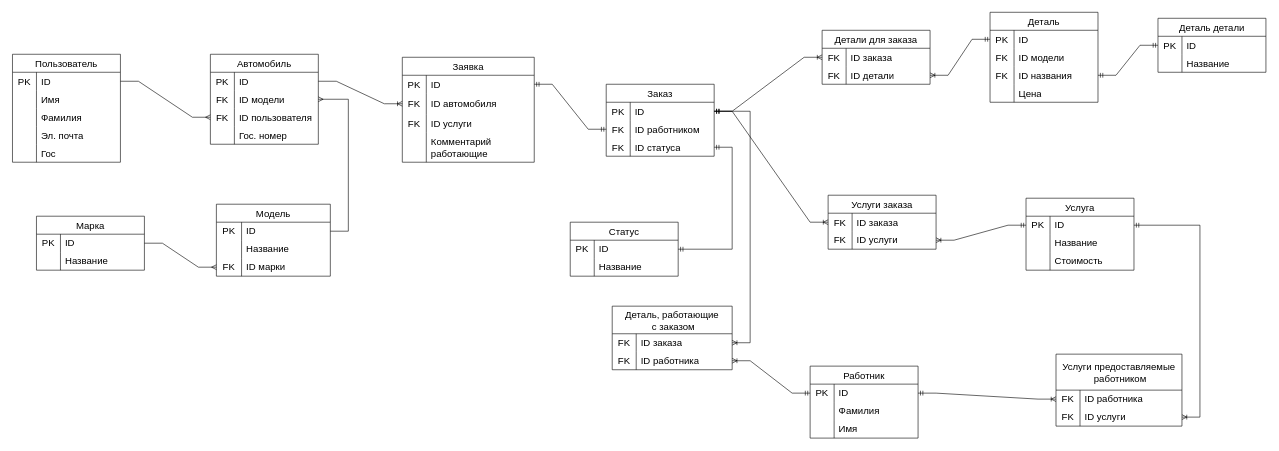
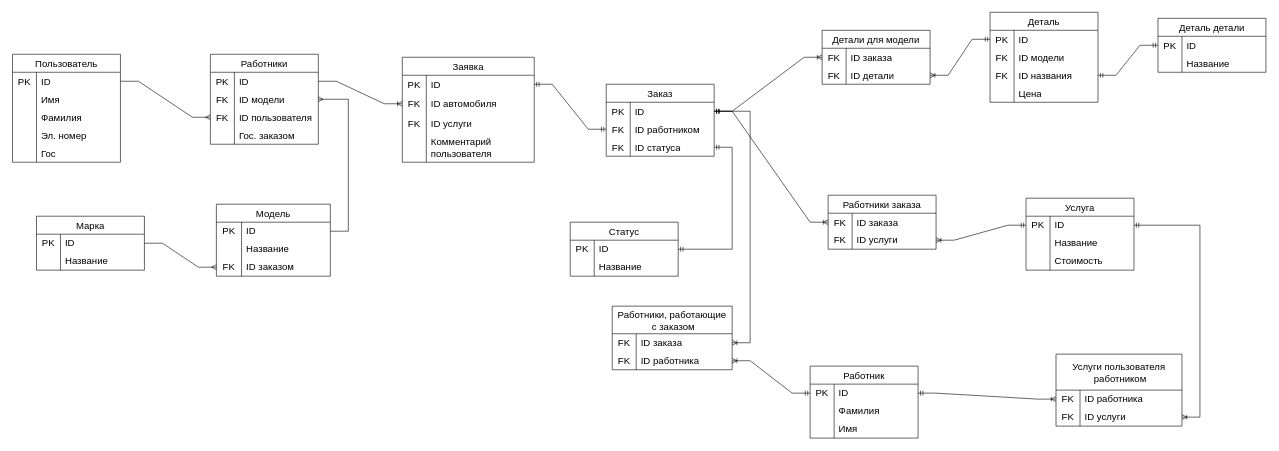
node "Детали для заказа": label "Детали для заказа" -> "Детали для модели"
node "Автомобиль": label "Автомобиль" -> "Работники"
node "Эл. почта": label "Эл. почта" -> "Эл. номер"
node "Гос. номер": label "Гос. номер" -> "Гос. заказом"
node "Комментарий работающие": label "Комментарий работающие" -> "Комментарий пользователя"
node "Услуги заказа": label "Услуги заказа" -> "Работники заказа"
node "ID марки": label "ID марки" -> "ID заказом"
node "Деталь, работающие с заказом": label "Деталь, работающие с заказом" -> "Работники, работающие с заказом"
node "Услуги предоставляемые работником": label "Услуги предоставляемые работником" -> "Услуги пользователя работником"
